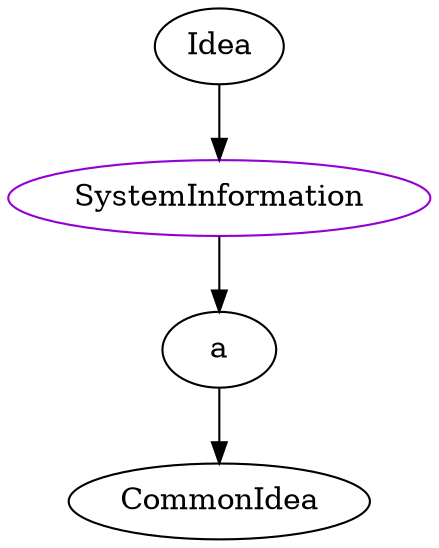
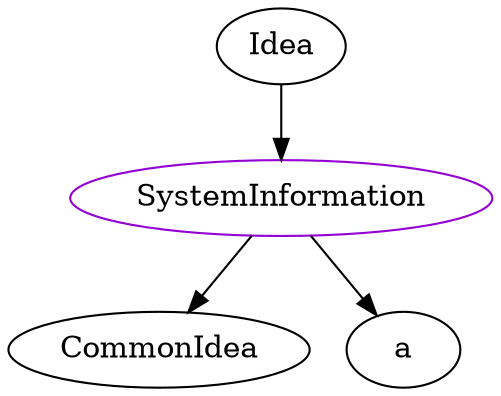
edge "a" -> "CommonIdea": now "SystemInformation" -> "CommonIdea"
